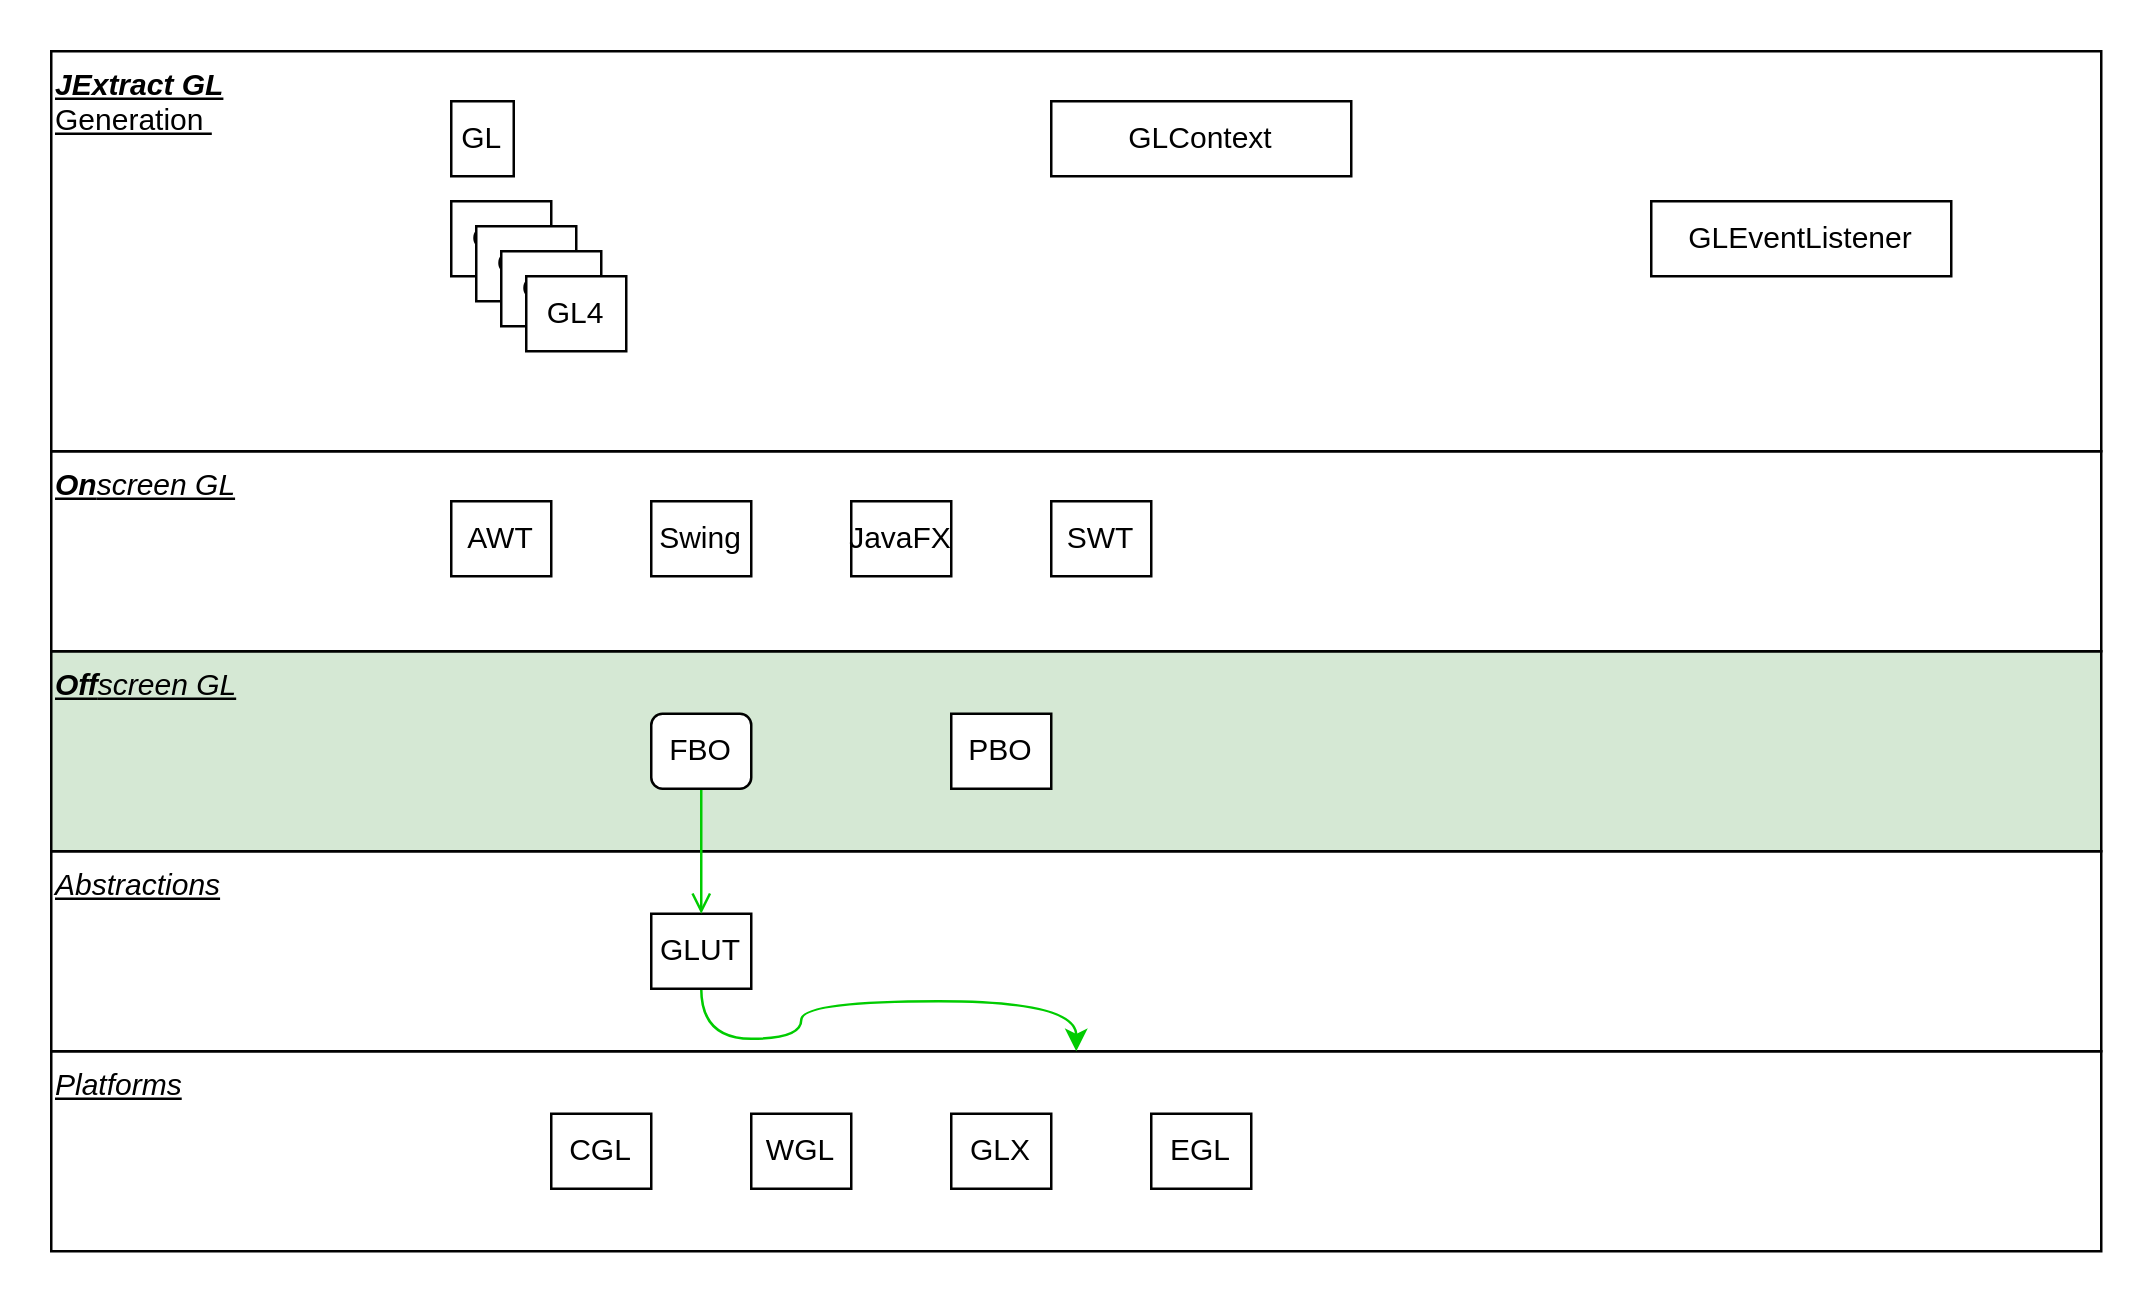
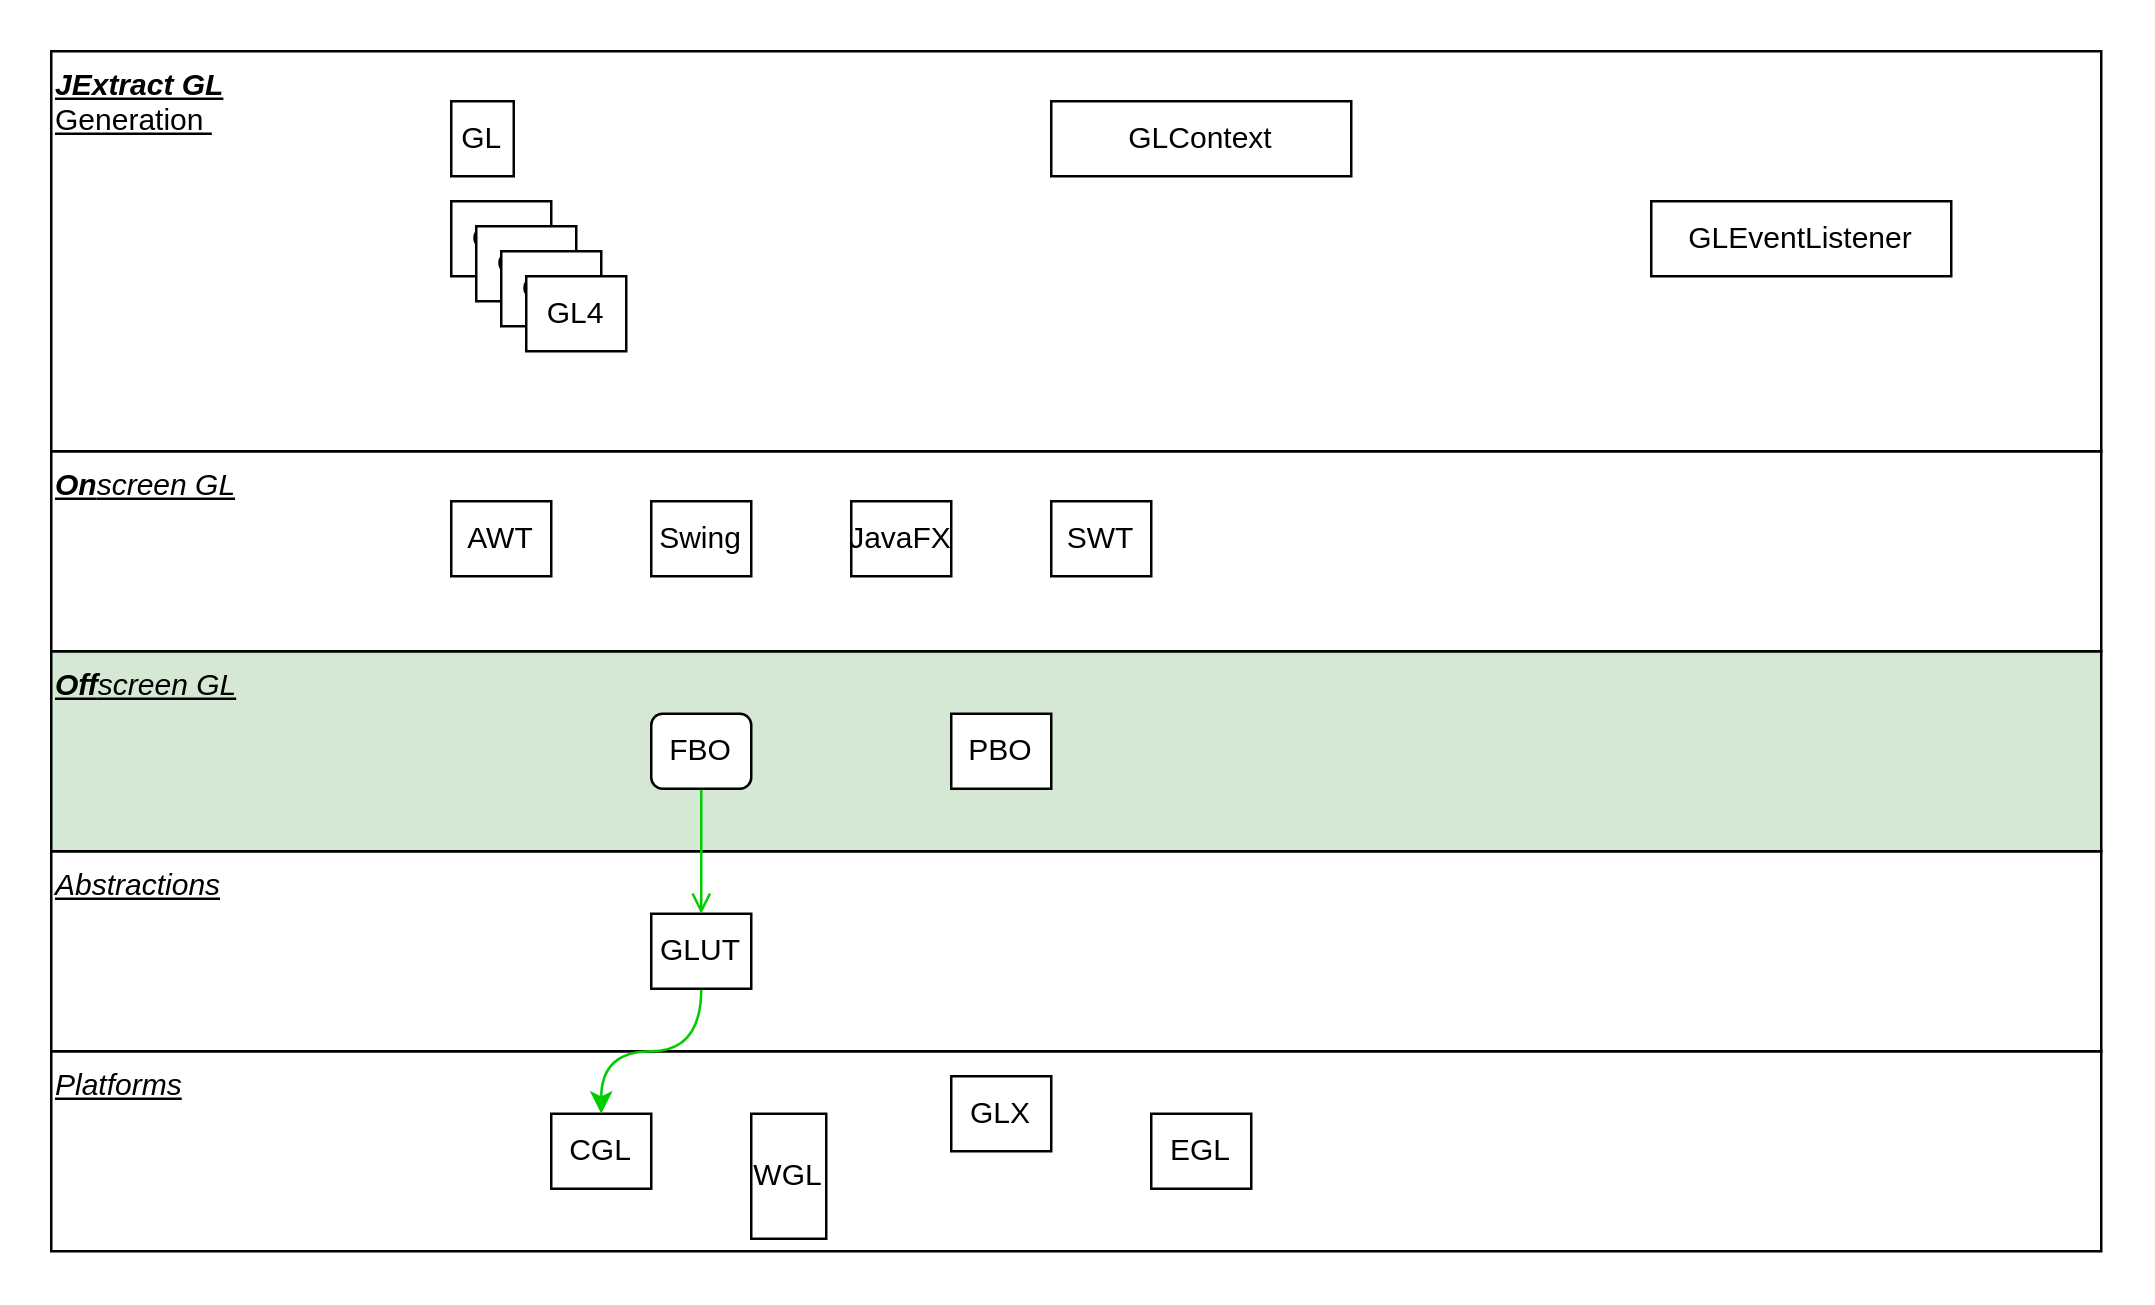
edge "GLUT" -> "Platforms": now "GLUT" -> "CGL"
node "WGL": size 100x75 -> 75x125
node "GLX": moved (1001, 1151) -> (1001, 1114)
